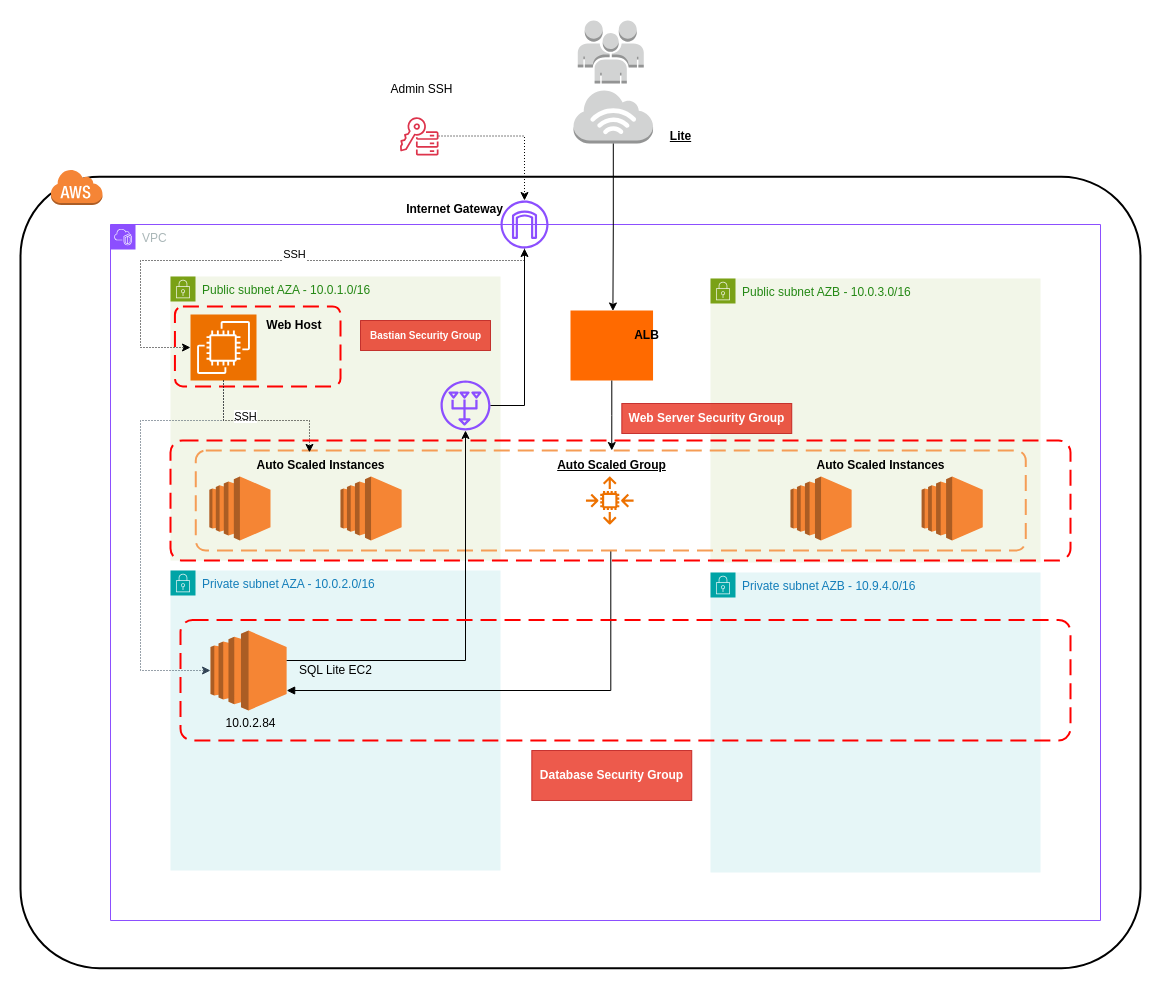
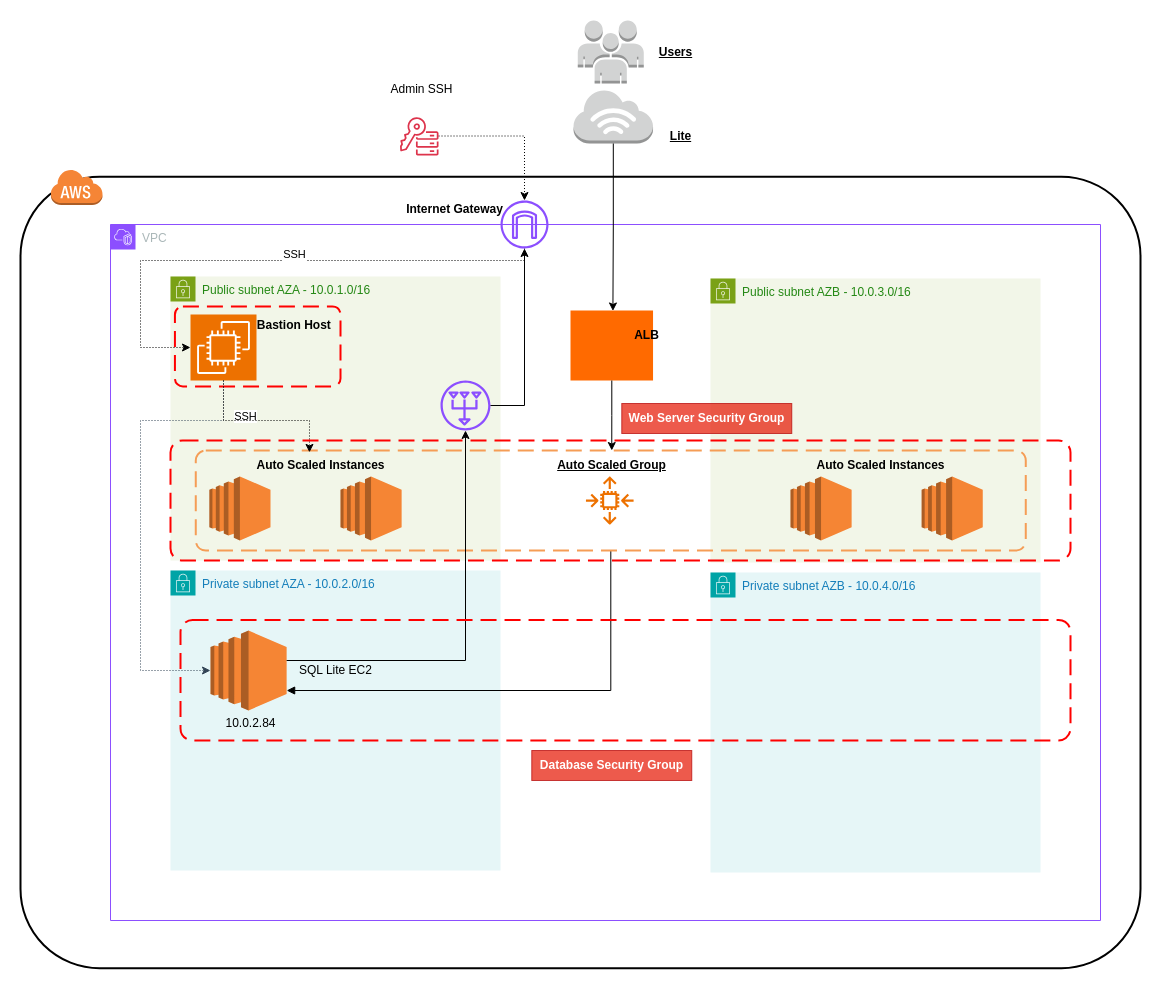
node "Users": added
node "Web Host": label "Web Host" -> "Bastion Host"
node "Bastian Security Group": removed
node "Private subnet AZB - 10.9.4.0/16": label "Private subnet AZB - 10.9.4.0/16" -> "Private subnet AZB - 10.0.4.0/16"
node "Database Security Group": size 160x50 -> 160x30
